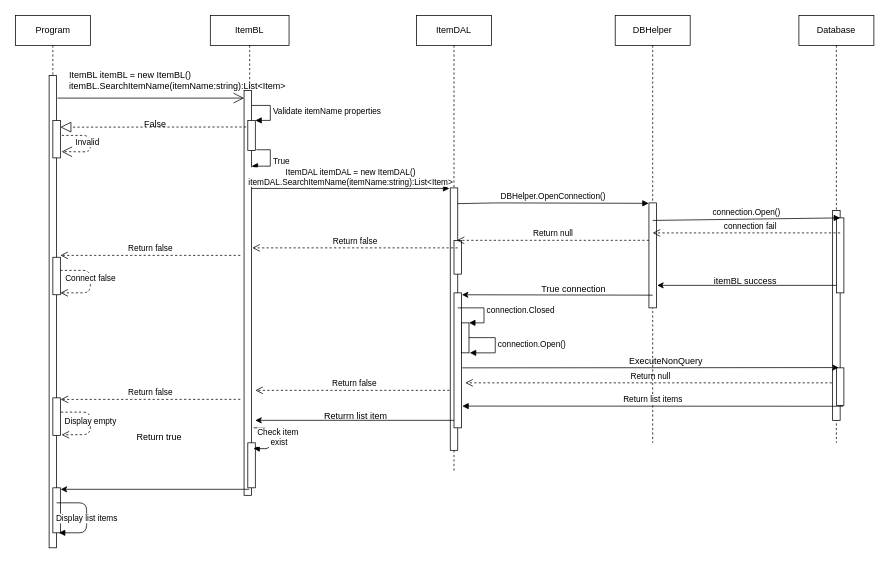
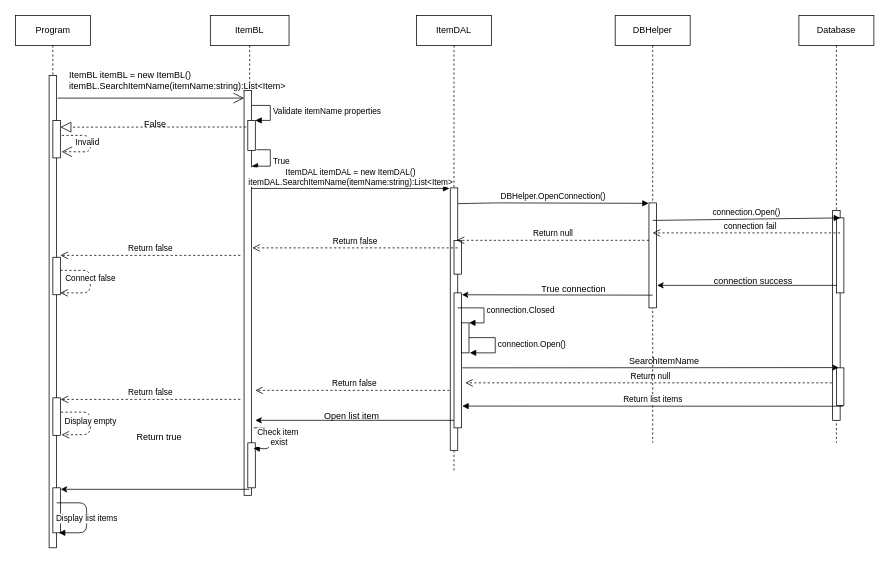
node "itemBL success": label "itemBL success" -> "connection success"
node "ExecuteNonQuery": label "ExecuteNonQuery" -> "SearchItemName"
node "Returrn list item": label "Returrn list item" -> "Open list item"
